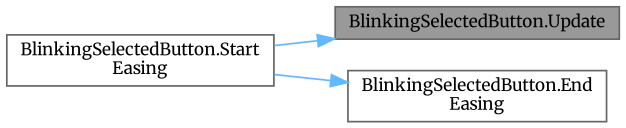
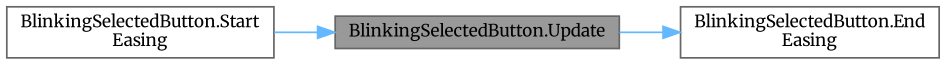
edge "BlinkingSelectedButton.Start Easing" -> "BlinkingSelectedButton.End Easing": now "BlinkingSelectedButton.Update" -> "BlinkingSelectedButton.End Easing"
